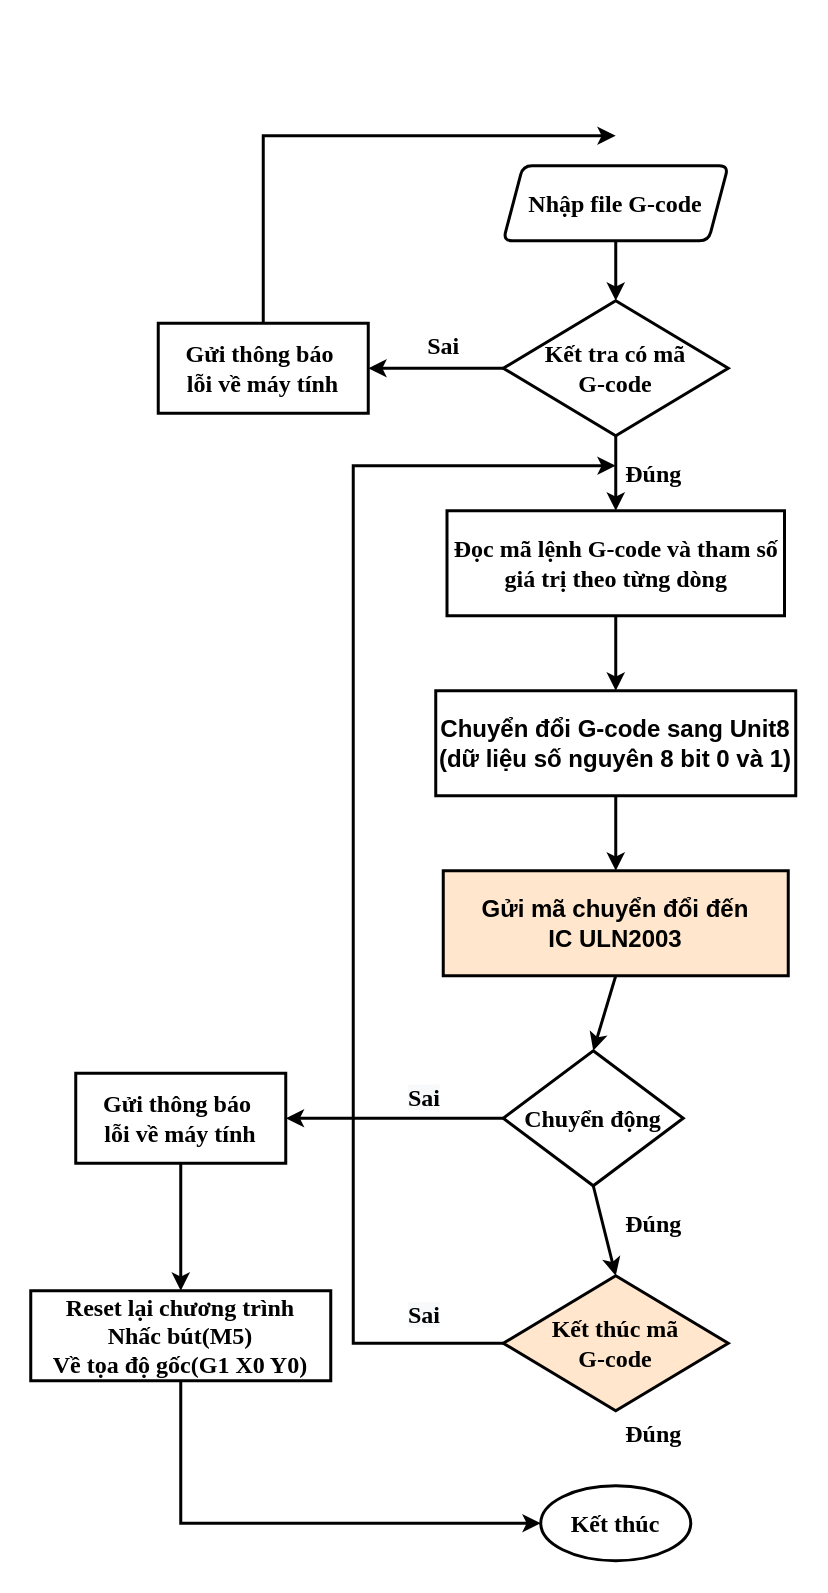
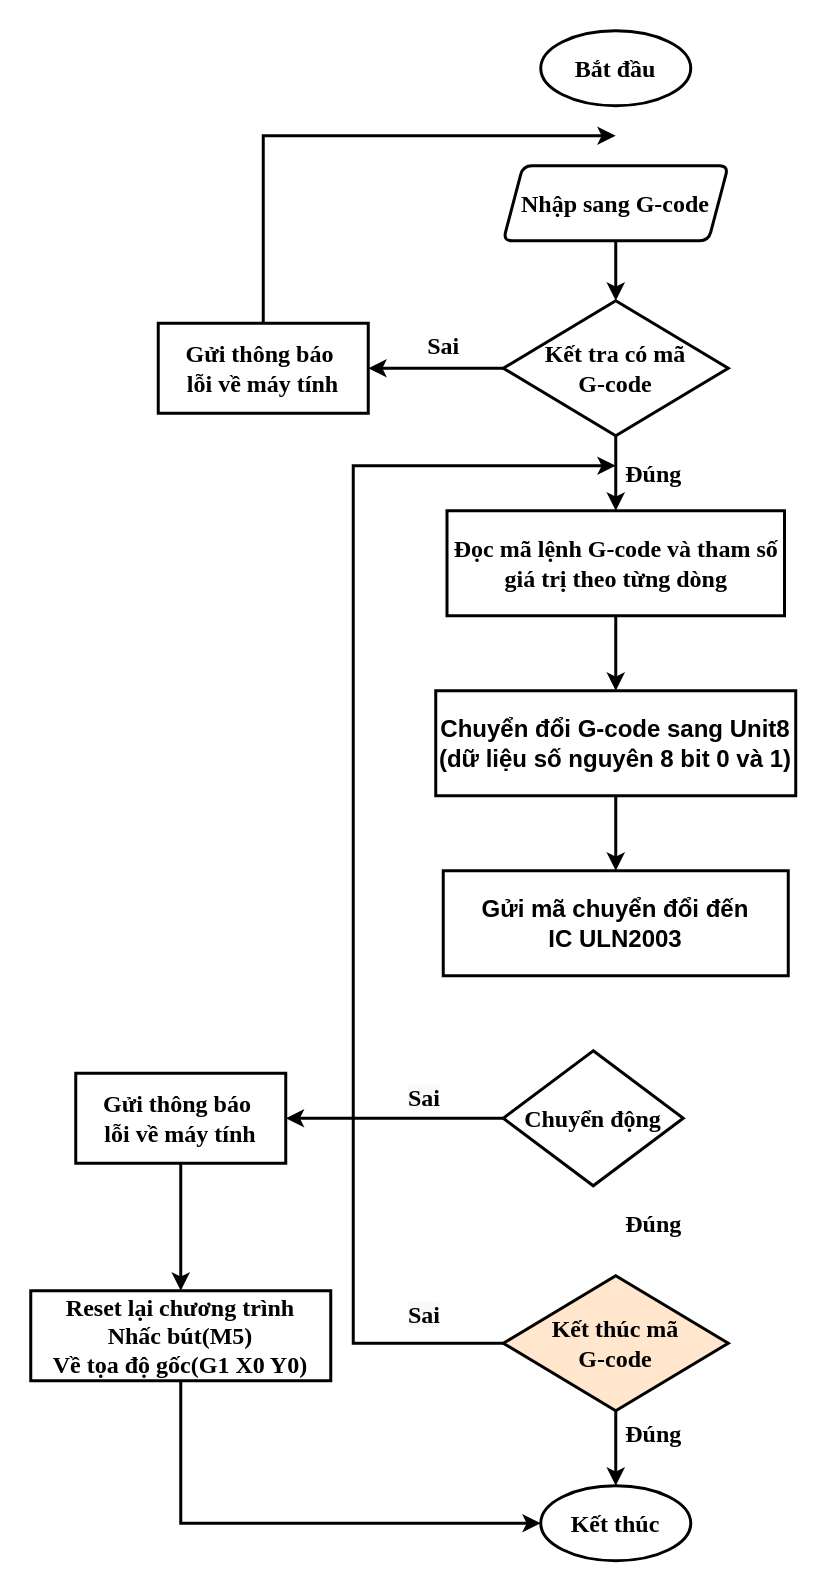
node "Bắt đầu": added
node "Nhập file G-code": label "Nhập file G-code" -> "Nhập sang G-code"
node "Gửi mã chuyển đổi đến IC ULN2003": fillcolor #ffe6cc -> #ffffff
edge "Gửi mã chuyển đổi đến IC ULN2003" -> "Chuyển động": removed
edge "Chuyển động" -> "Kết thúc mã G-code": removed
edge "Kết thúc mã G-code" -> "Kết thúc": added
